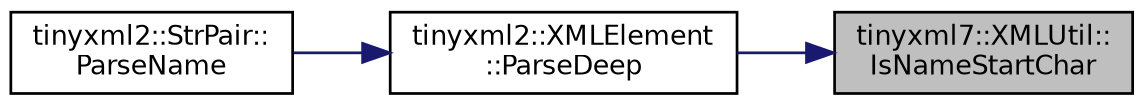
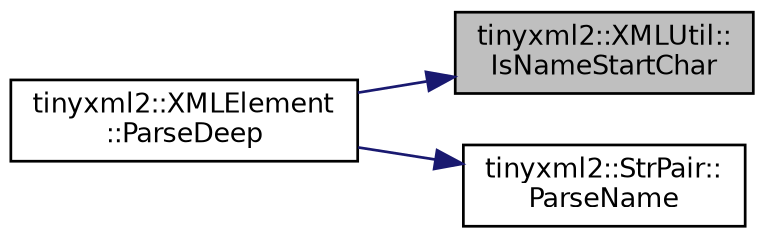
edge "tinyxml2::StrPair:: ParseName" -> "tinyxml2::XMLElement ::ParseDeep": reversed
node "tinyxml7::XMLUtil:: IsNameStartChar": label "tinyxml7::XMLUtil:: IsNameStartChar" -> "tinyxml2::XMLUtil:: IsNameStartChar"
